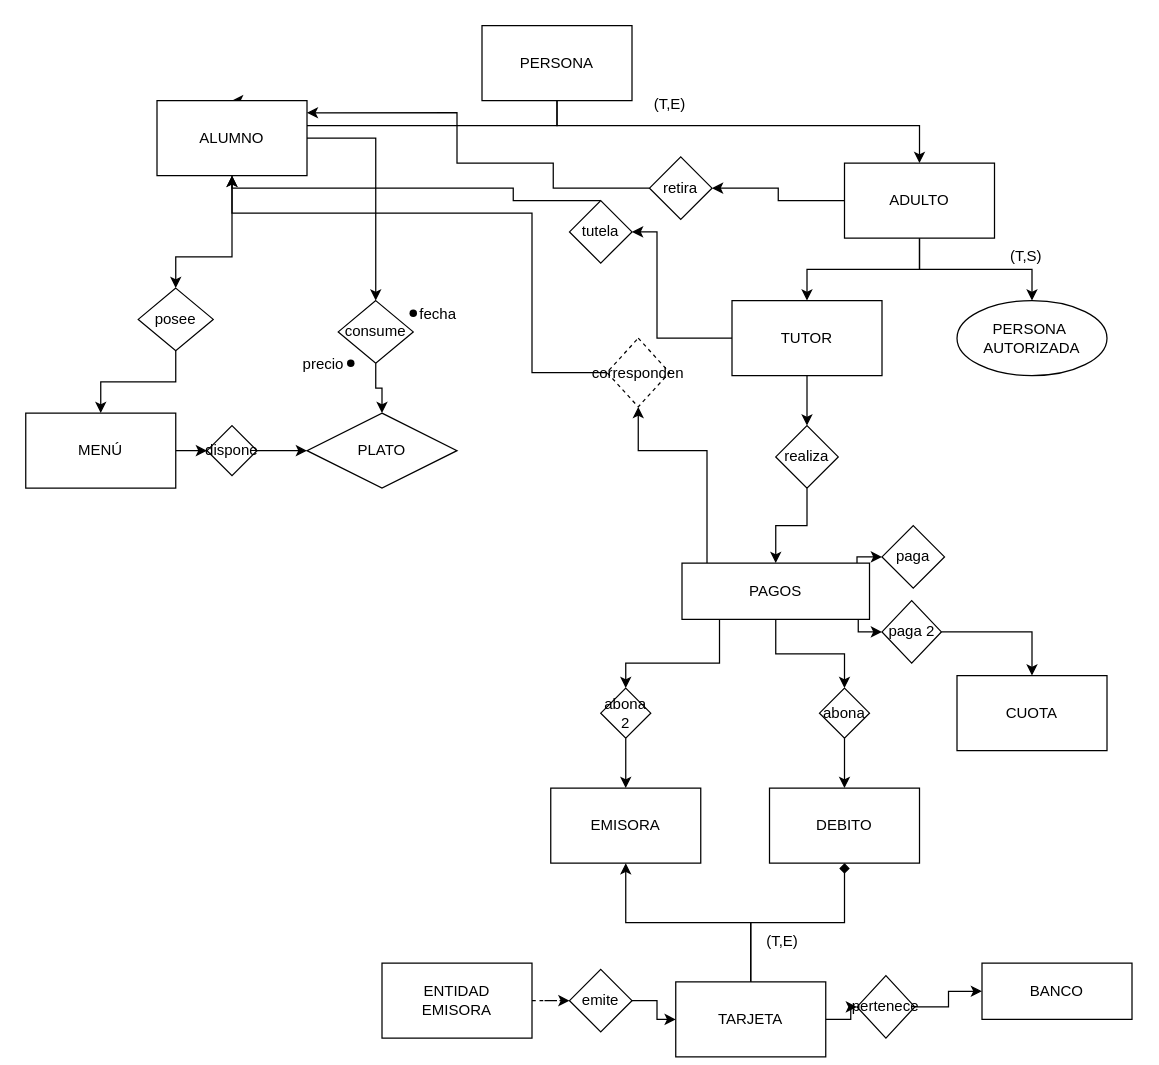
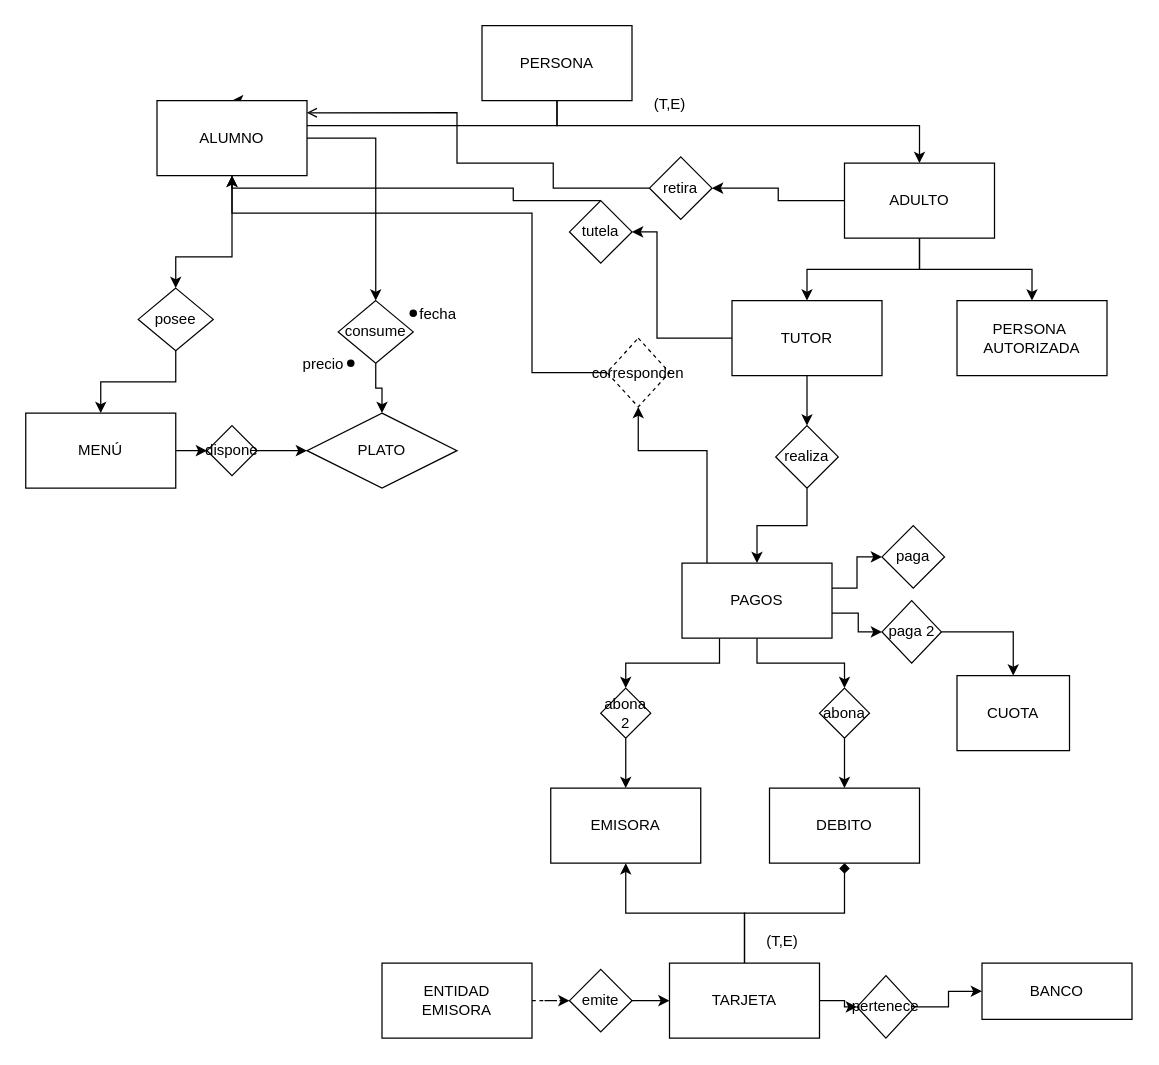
edge "retira" -> "ALUMNO": arrowhead classic -> open
node "(T,S)": removed
node "PERSONA AUTORIZADA": shape ellipse -> rectangle
node "PAGOS": size 188x56 -> 150x75
node "CUOTA": size 150x75 -> 113x75
node "TARJETA": moved (751, 1019) -> (744, 1001)
